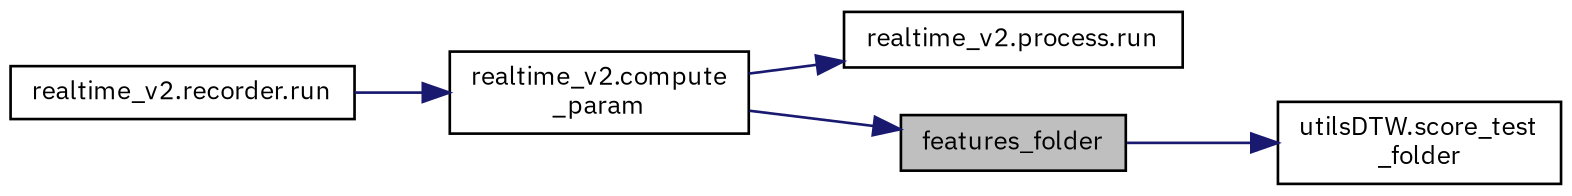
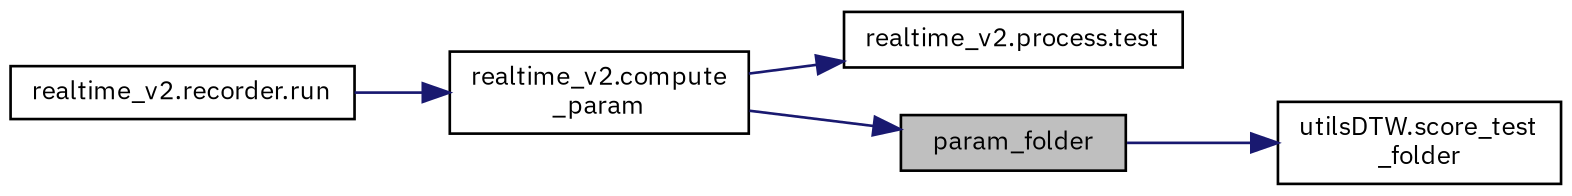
node "realtime_v2.process.run": label "realtime_v2.process.run" -> "realtime_v2.process.test"
node "features_folder": label "features_folder" -> "param_folder"
